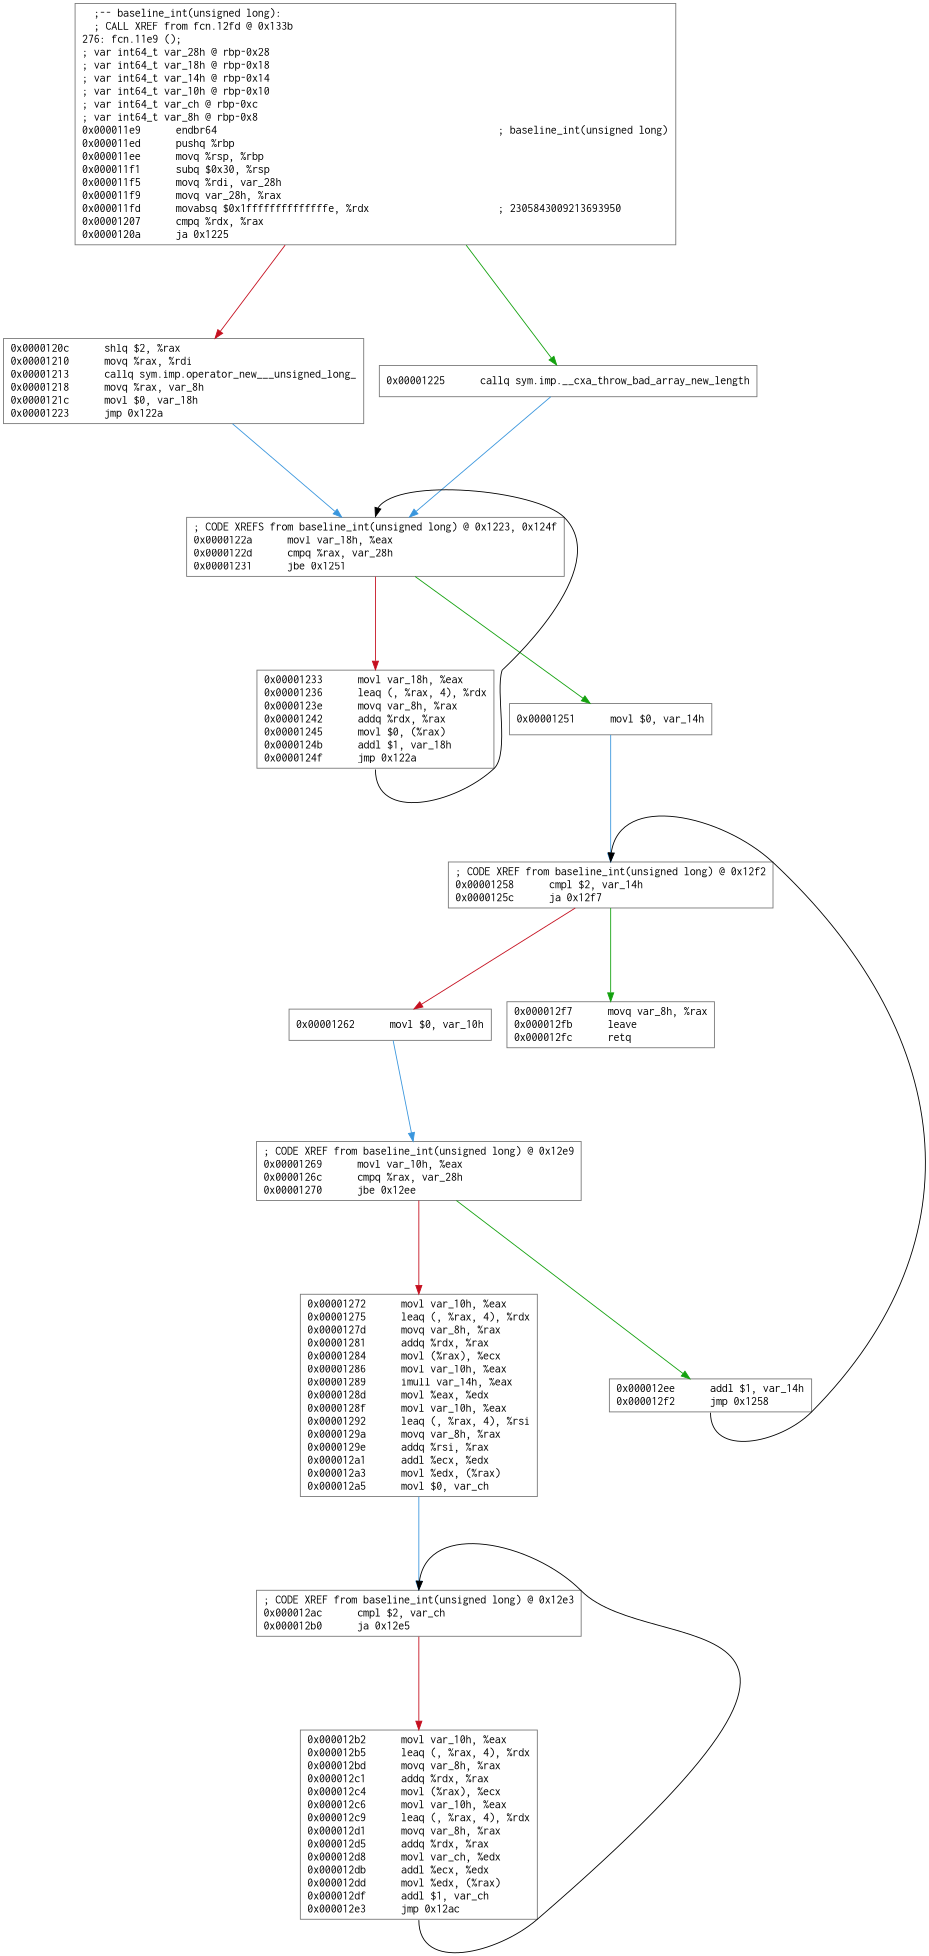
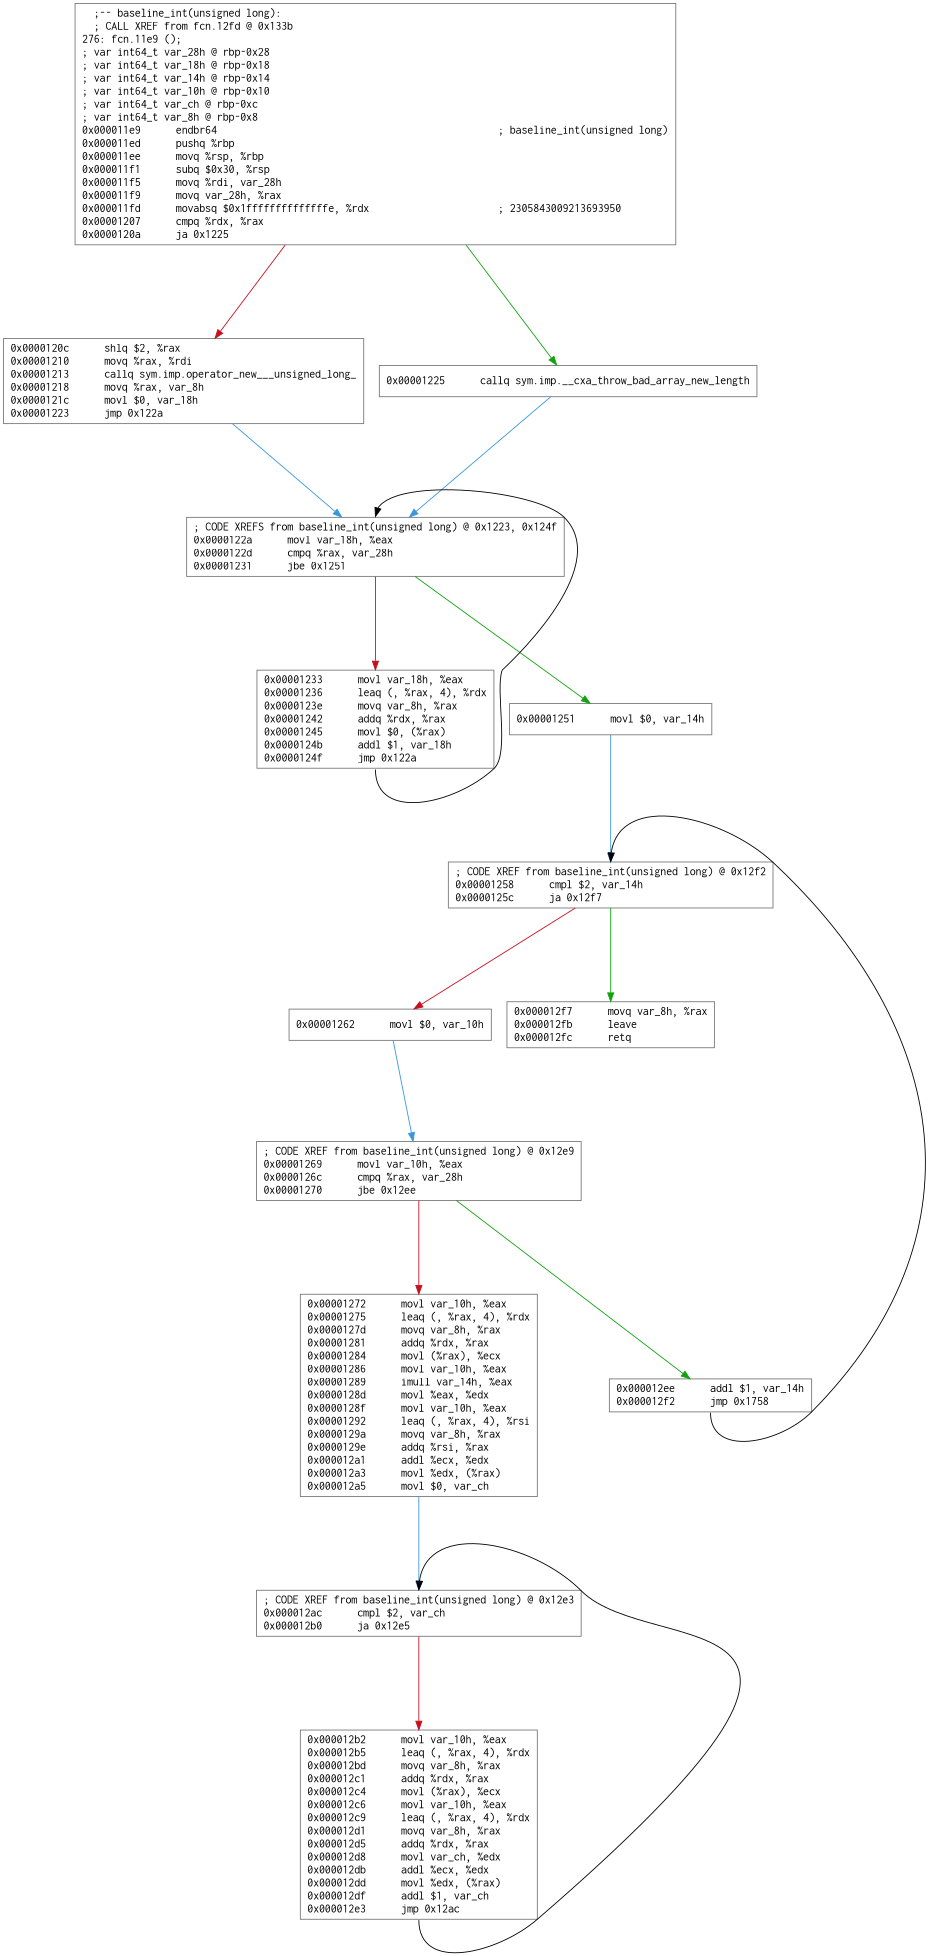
node "0x000012ee      addl $1, var_14h 0x000012f2      jmp 0x1258": label "0x000012ee      addl $1, var_14h 0x000012f2      jmp 0x1258" -> "0x000012ee      addl $1, var_14h 0x000012f2      jmp 0x1758"
